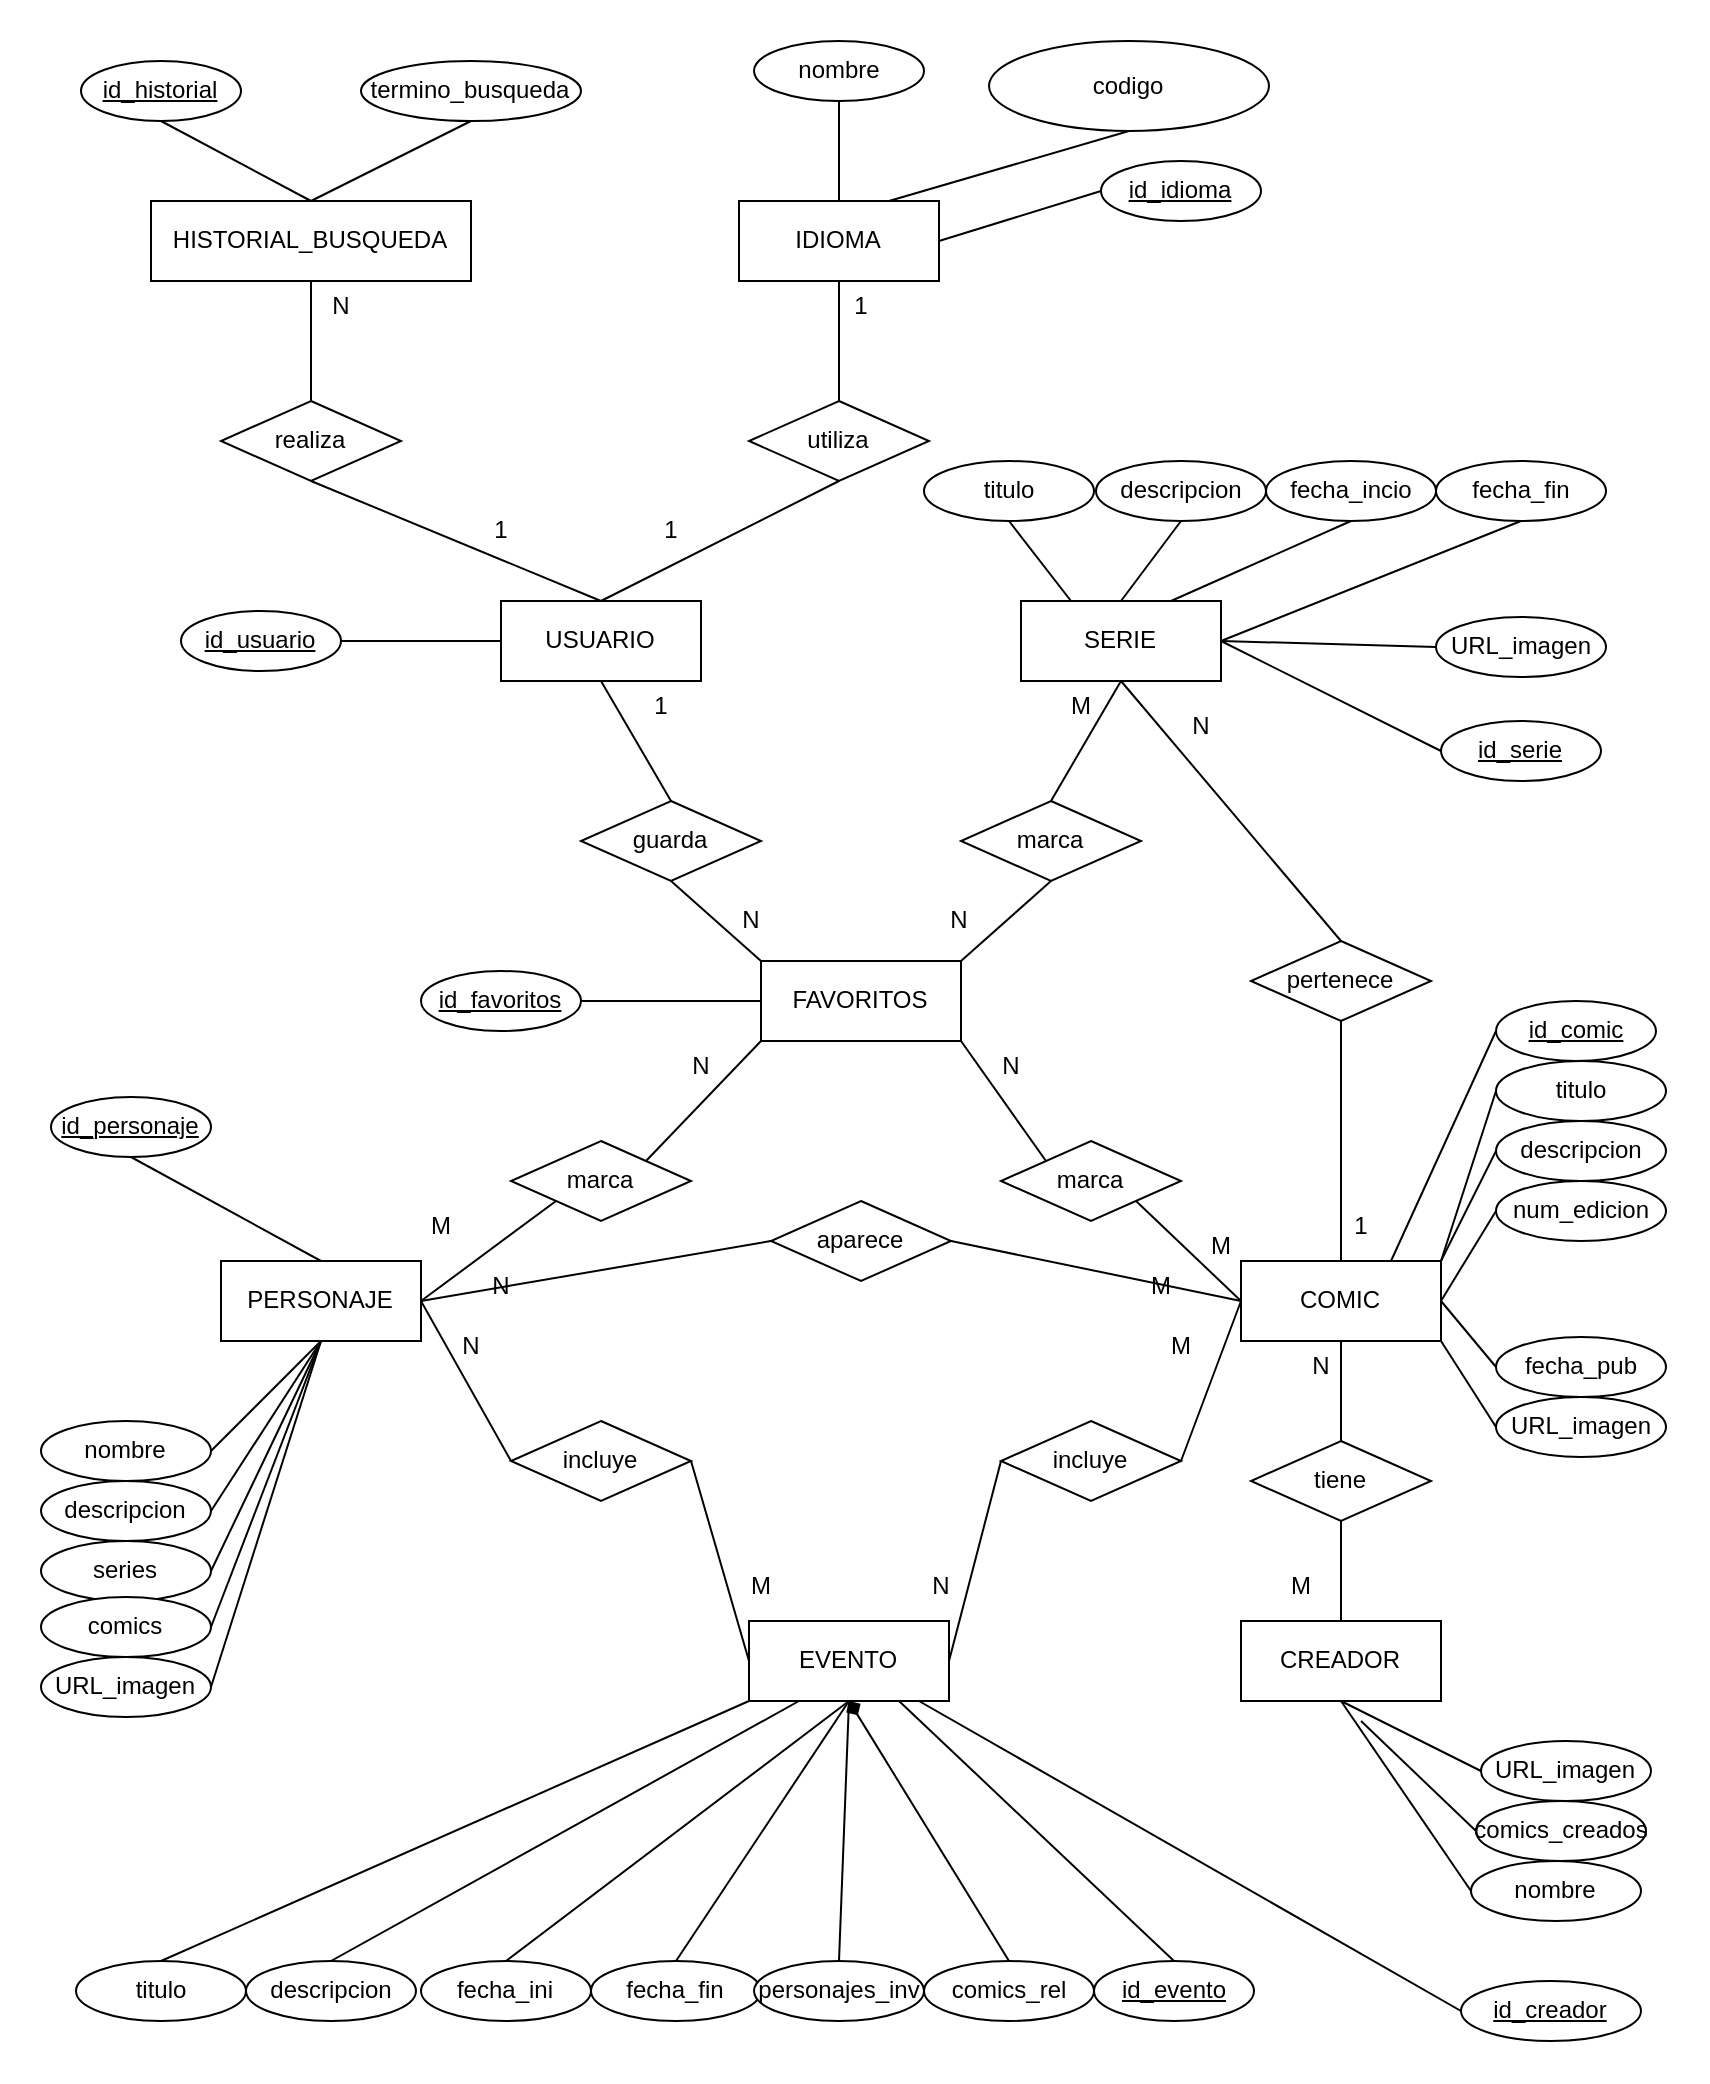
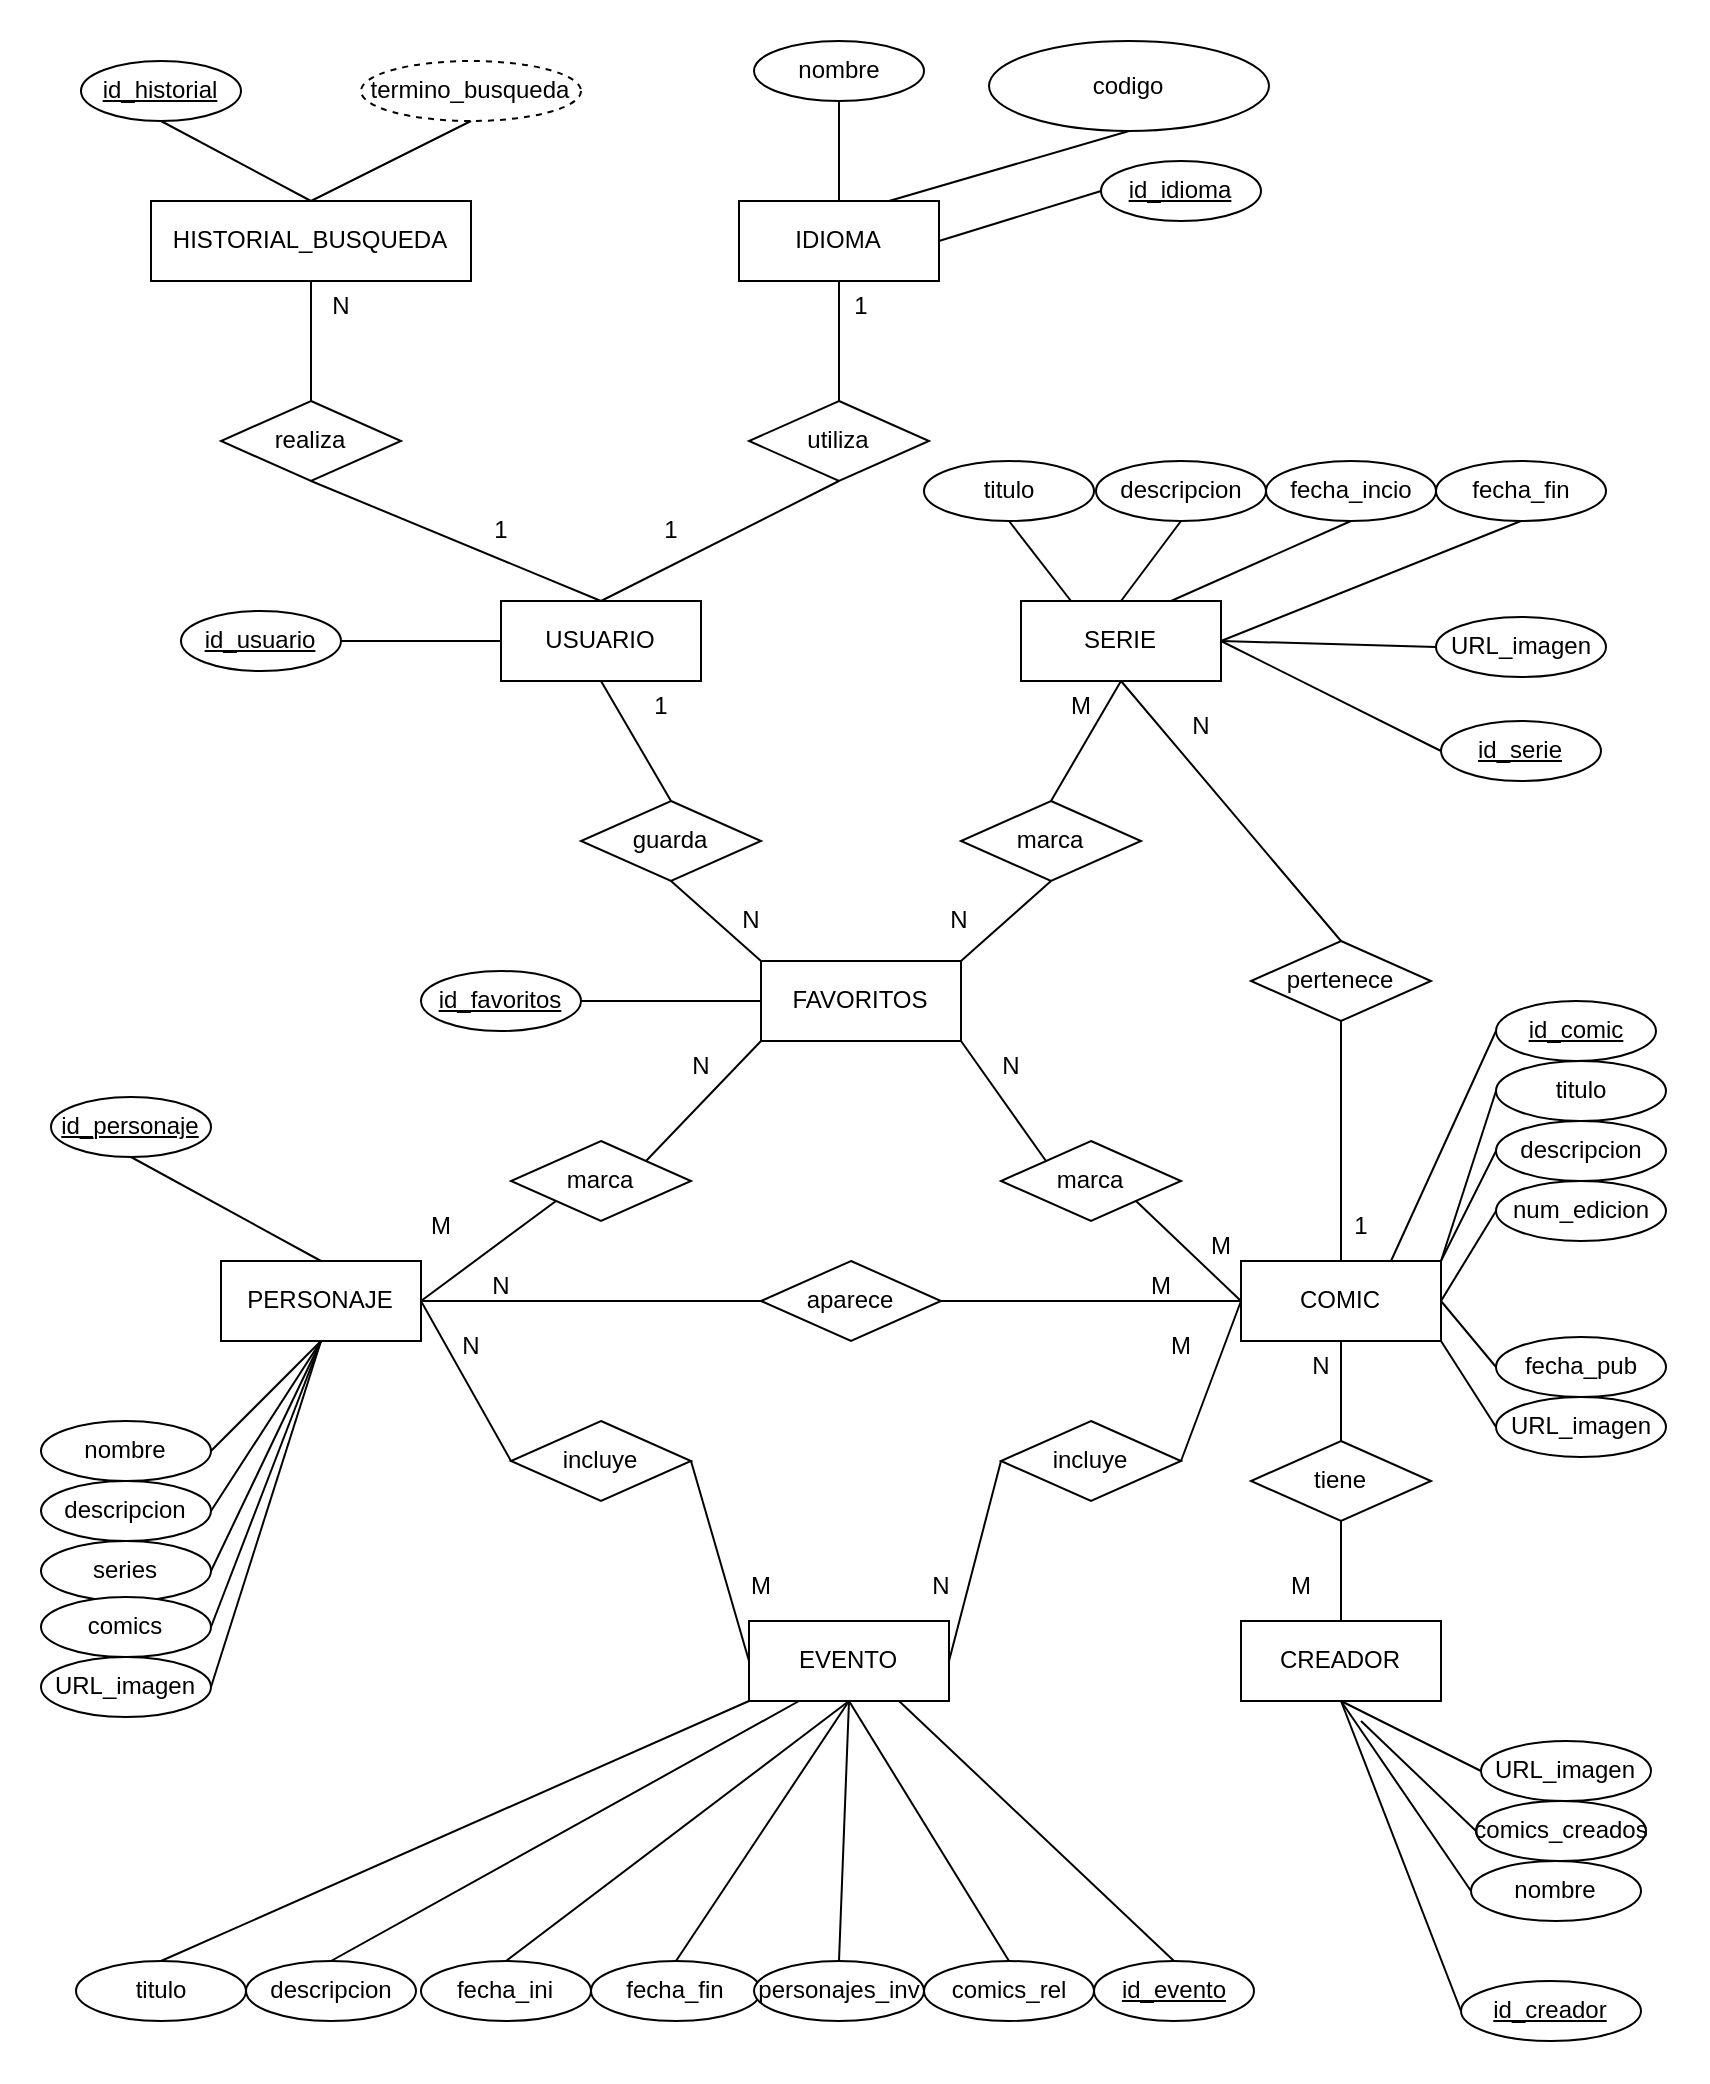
node "termino_busqueda": style solid -> dashed
node "aparece": moved (861, 1241) -> (851, 1301)
edge "comics_rel" -> "EVENTO": arrowhead diamond -> none
edge "EVENTO" -- "id_creador": now "CREADOR" -- "id_creador"
